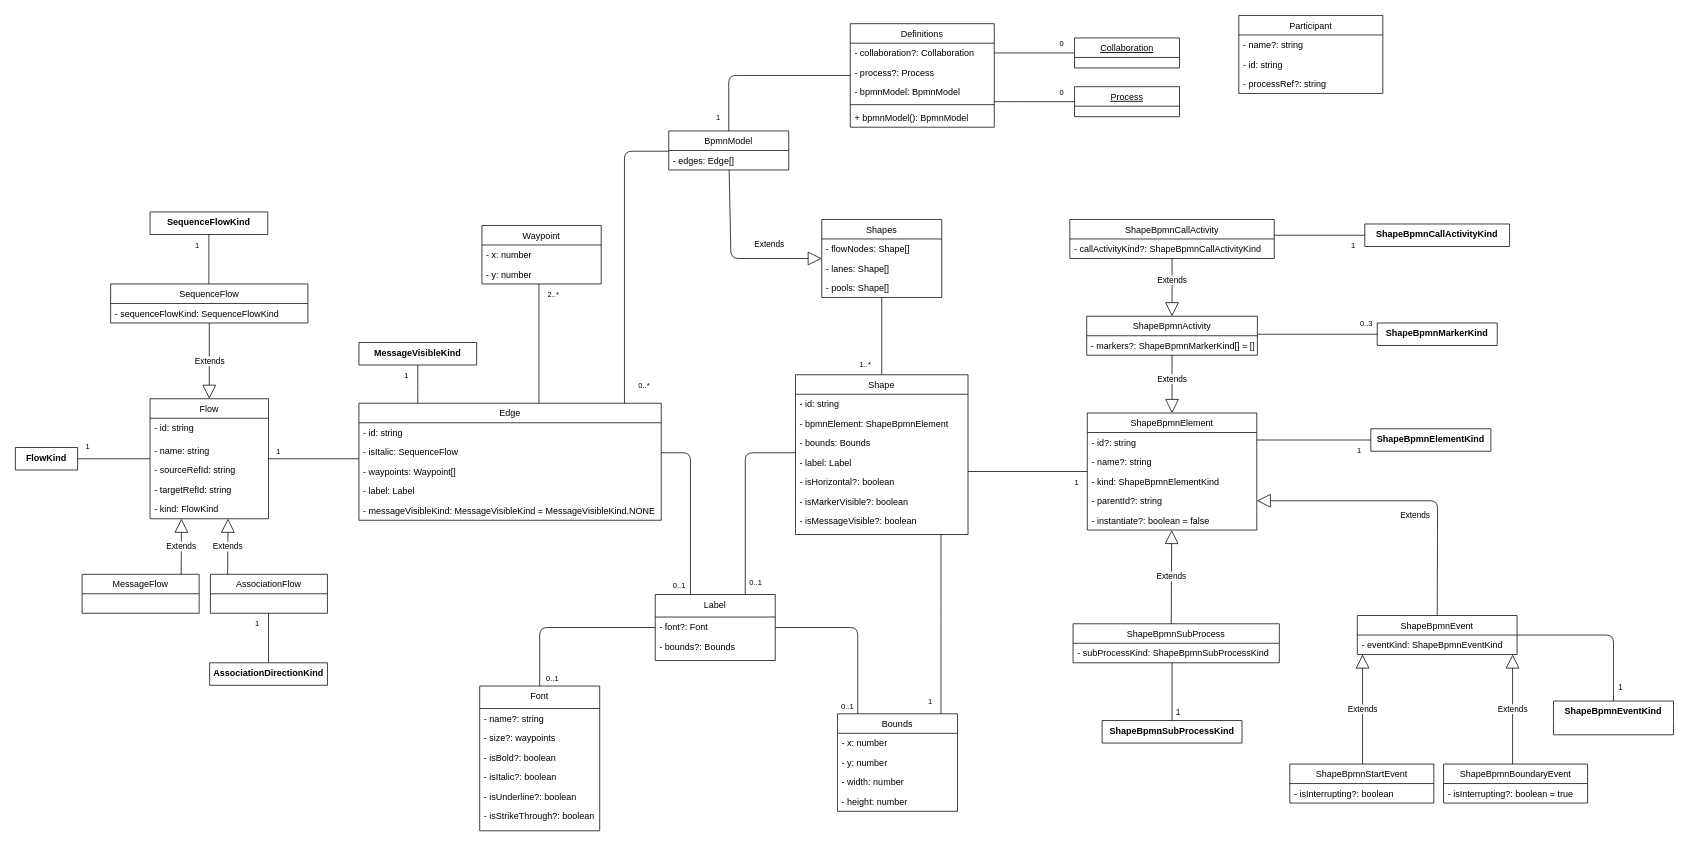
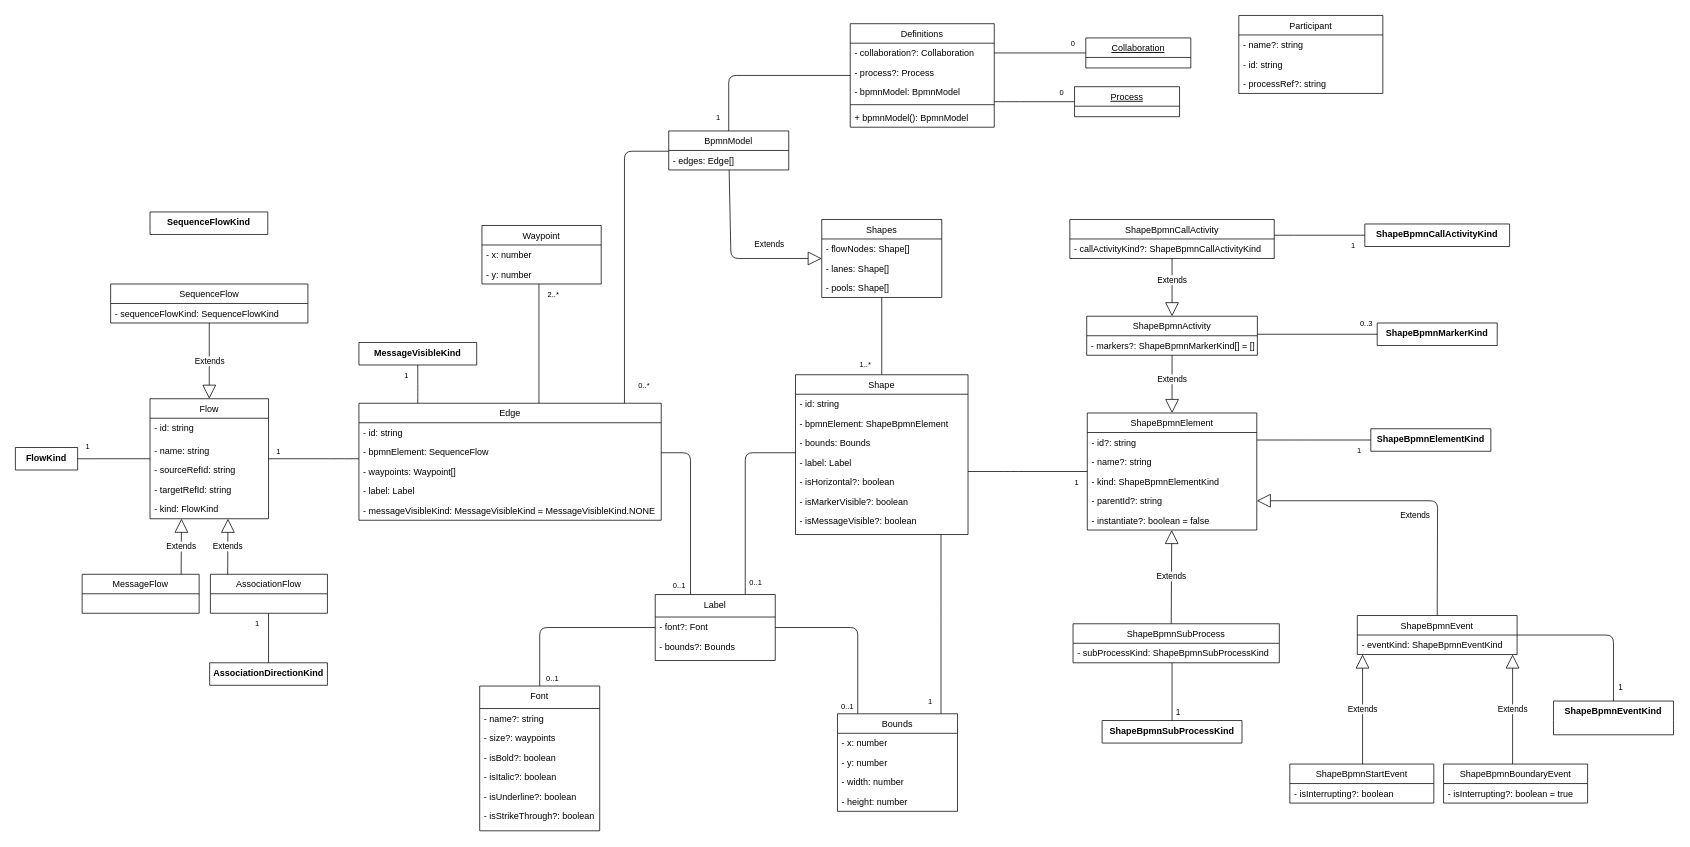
node "Collaboration": moved (1127, 53) -> (1138, 53)
edge "SequenceFlowKind" -- "SequenceFlow": removed, label "1"
node "- isItalic: SequenceFlow": label "- isItalic: SequenceFlow" -> "- bpmnElement: SequenceFlow"
